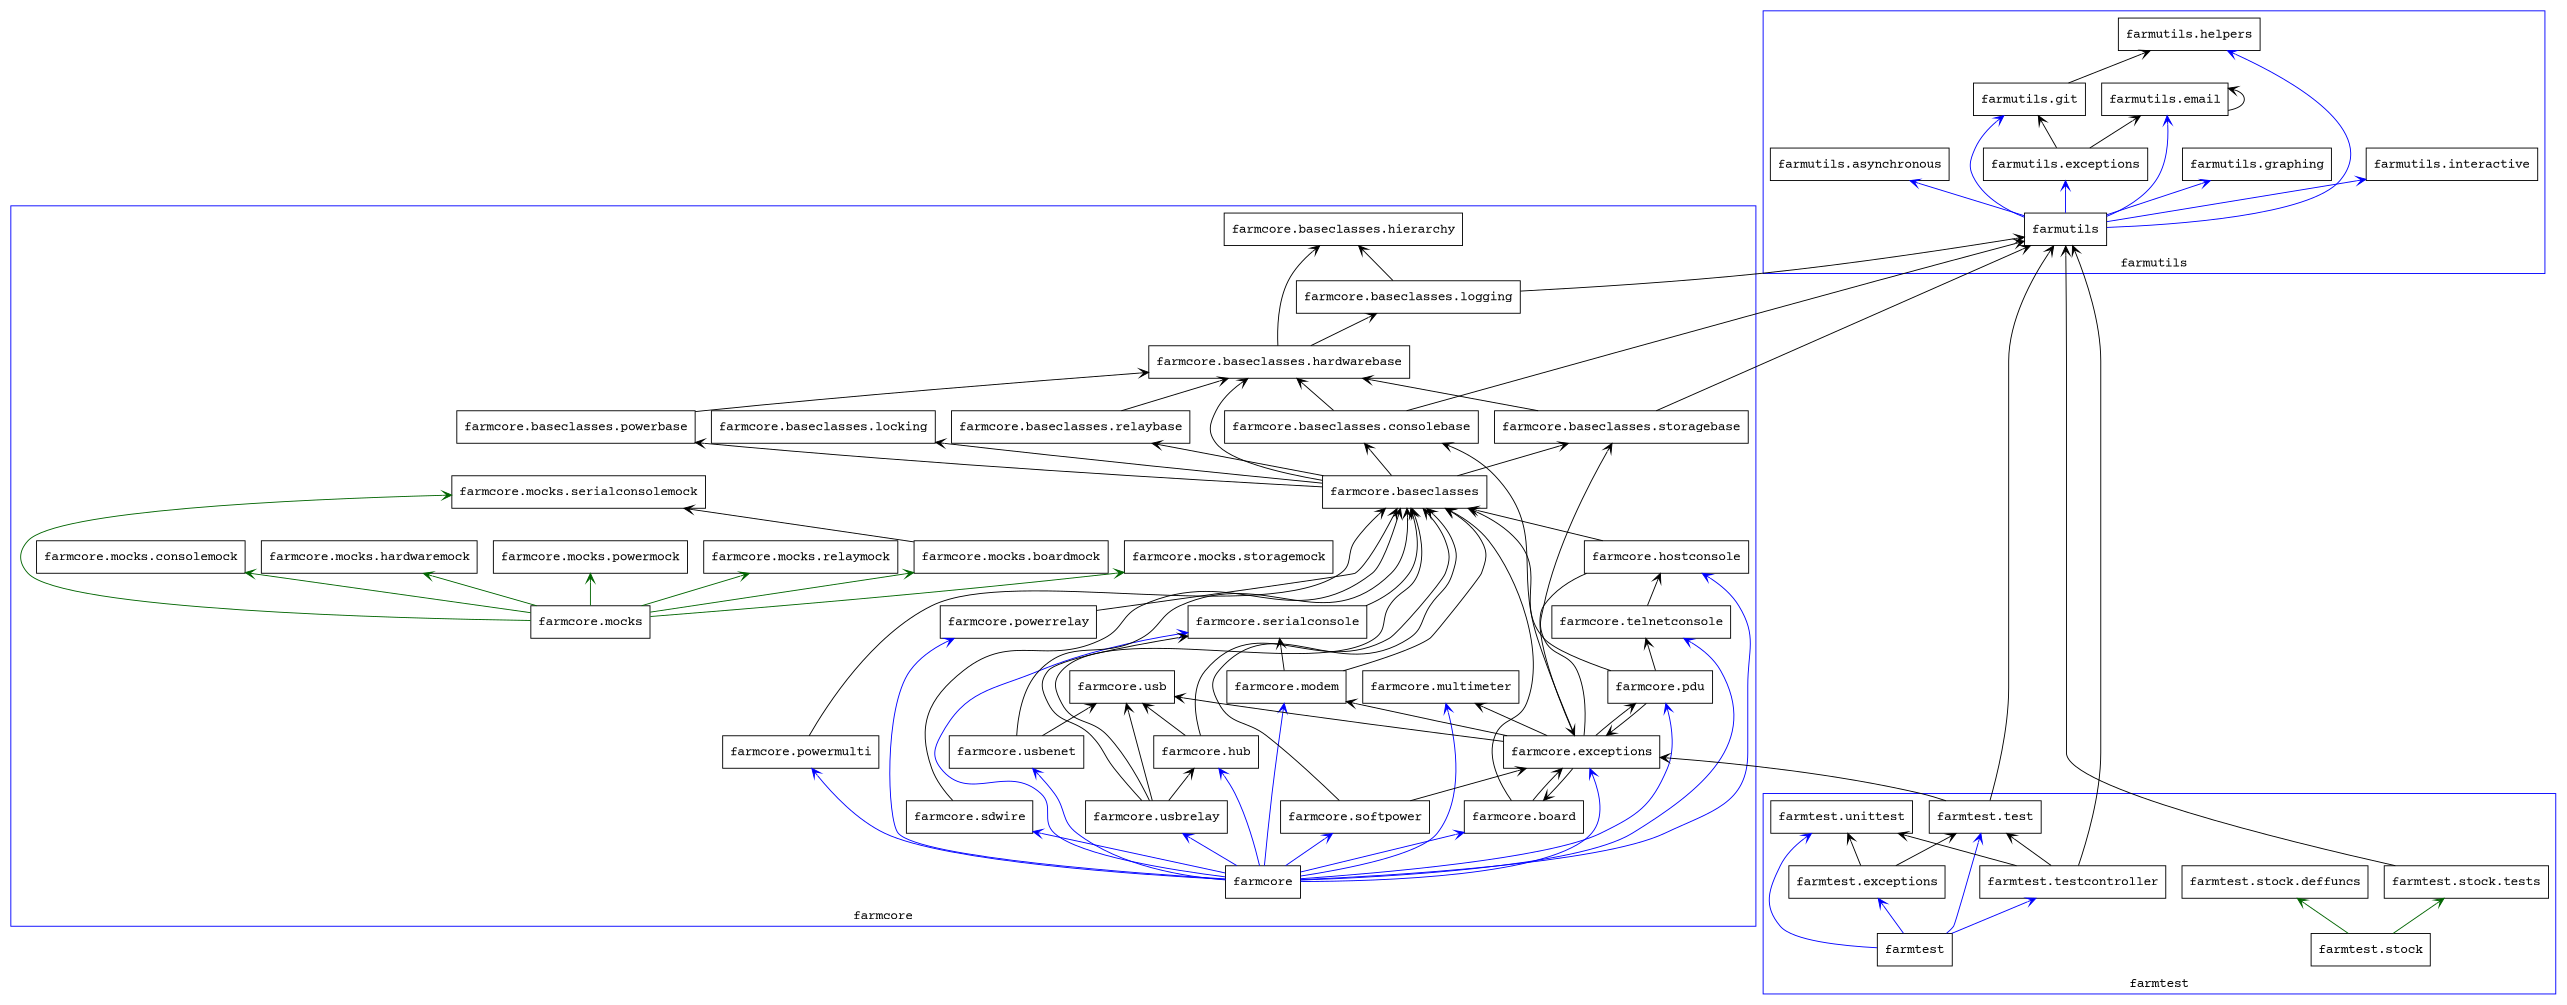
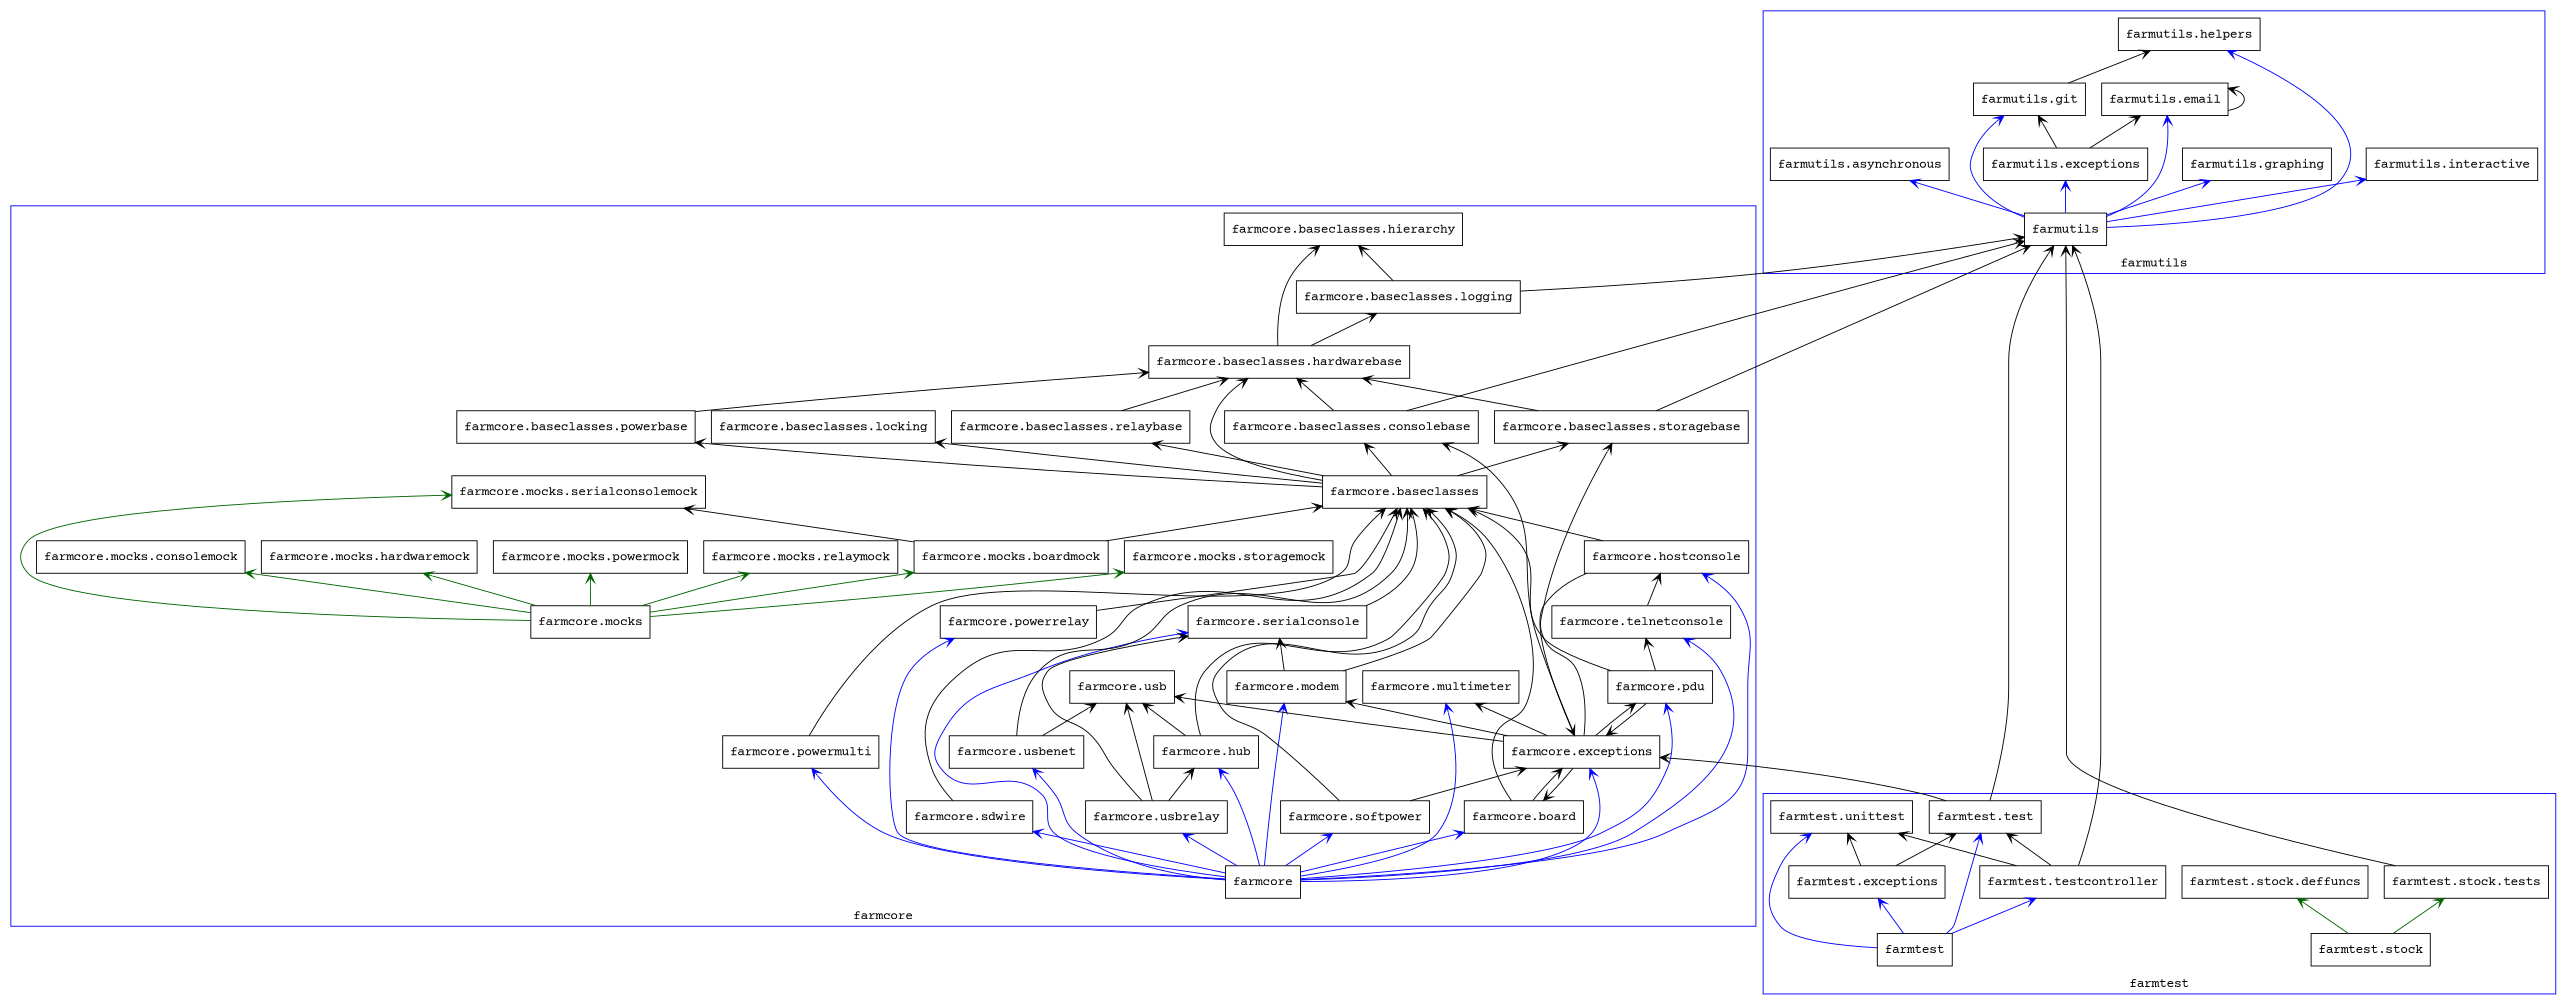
edge "farmcore.usbrelay" -> "farmcore.baseclasses": now "farmcore.mocks.boardmock" -> "farmcore.baseclasses"
